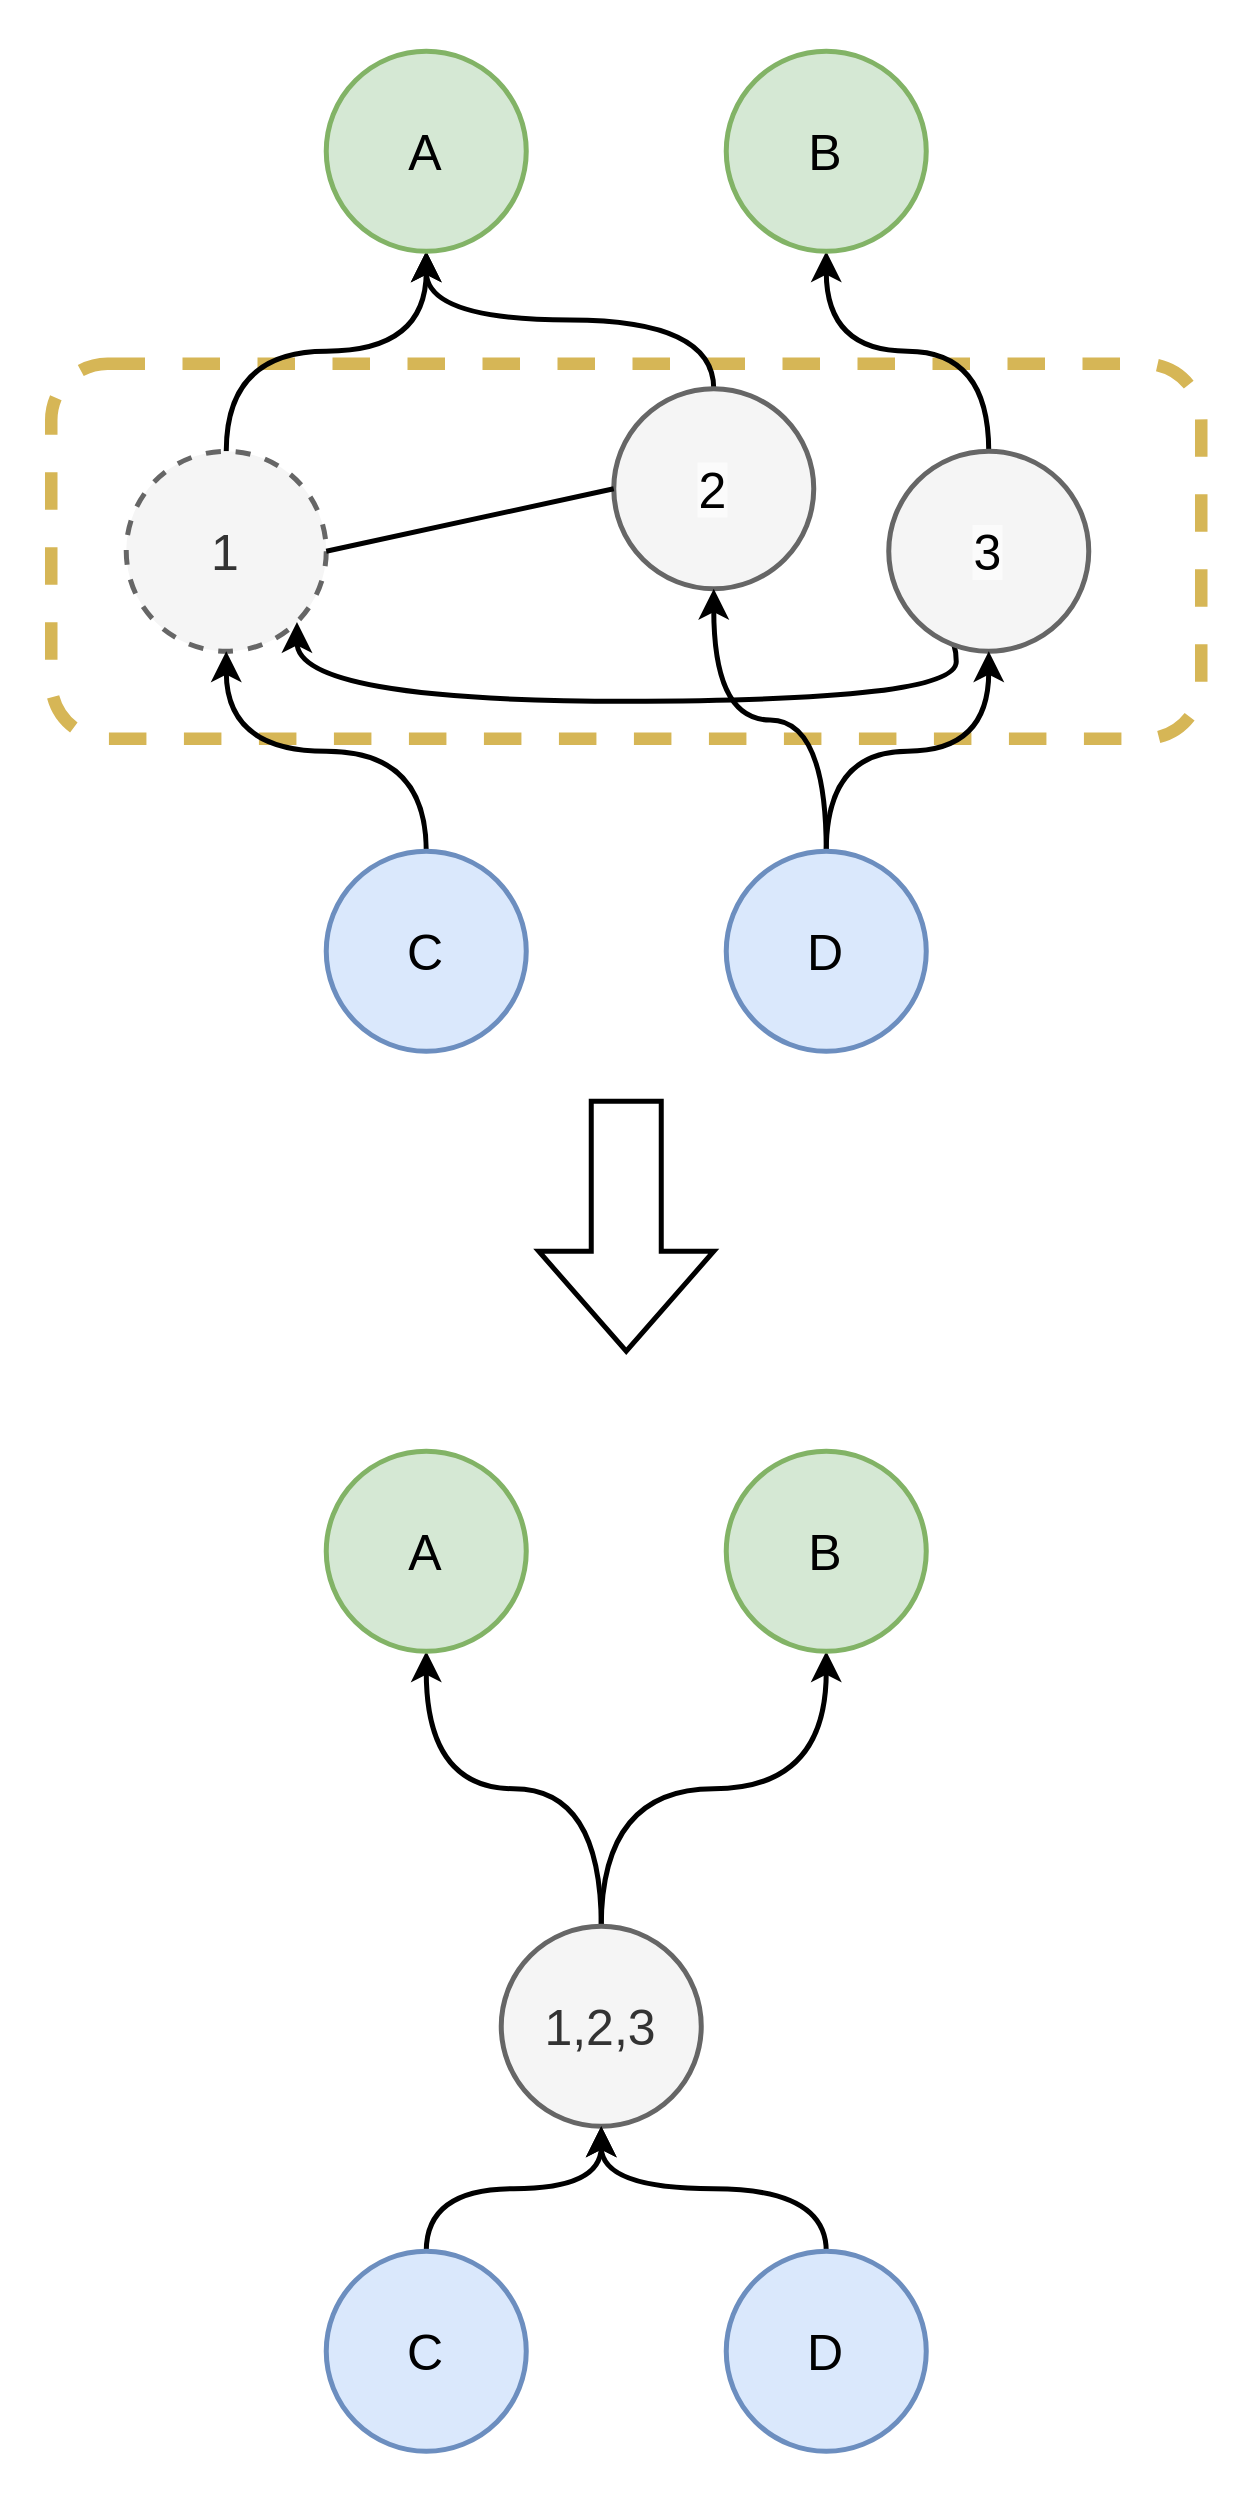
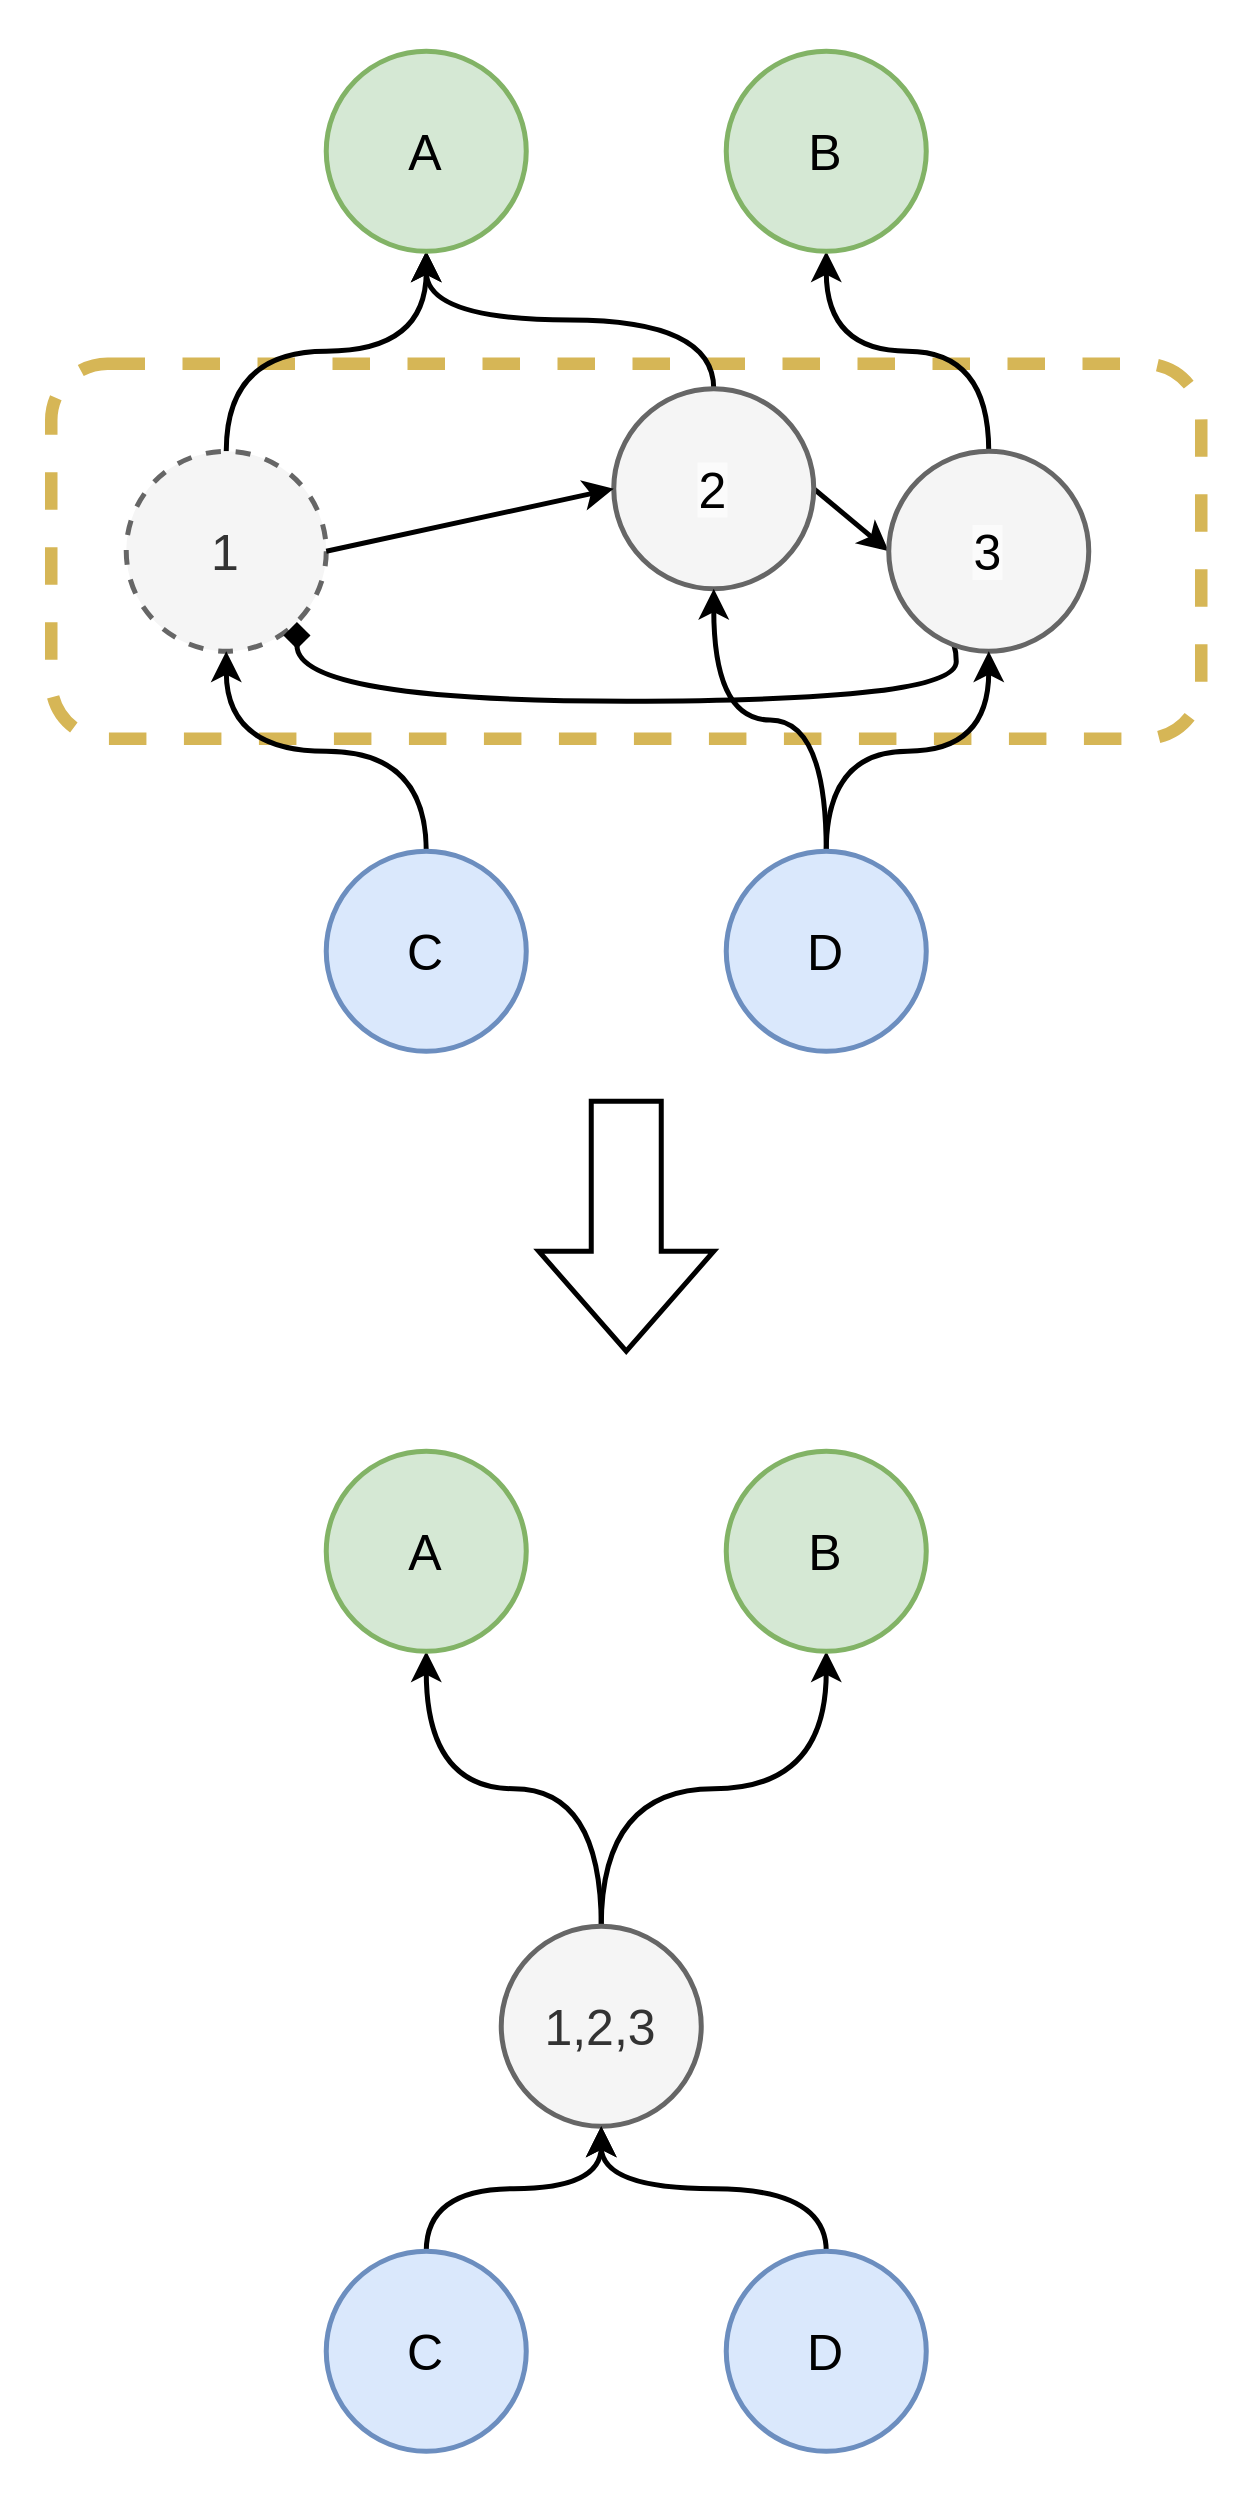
edge "2" -- "1": arrowhead none -> classic
edge "2" -> "3": added
edge "3" -> "1": arrowhead classic -> diamond
